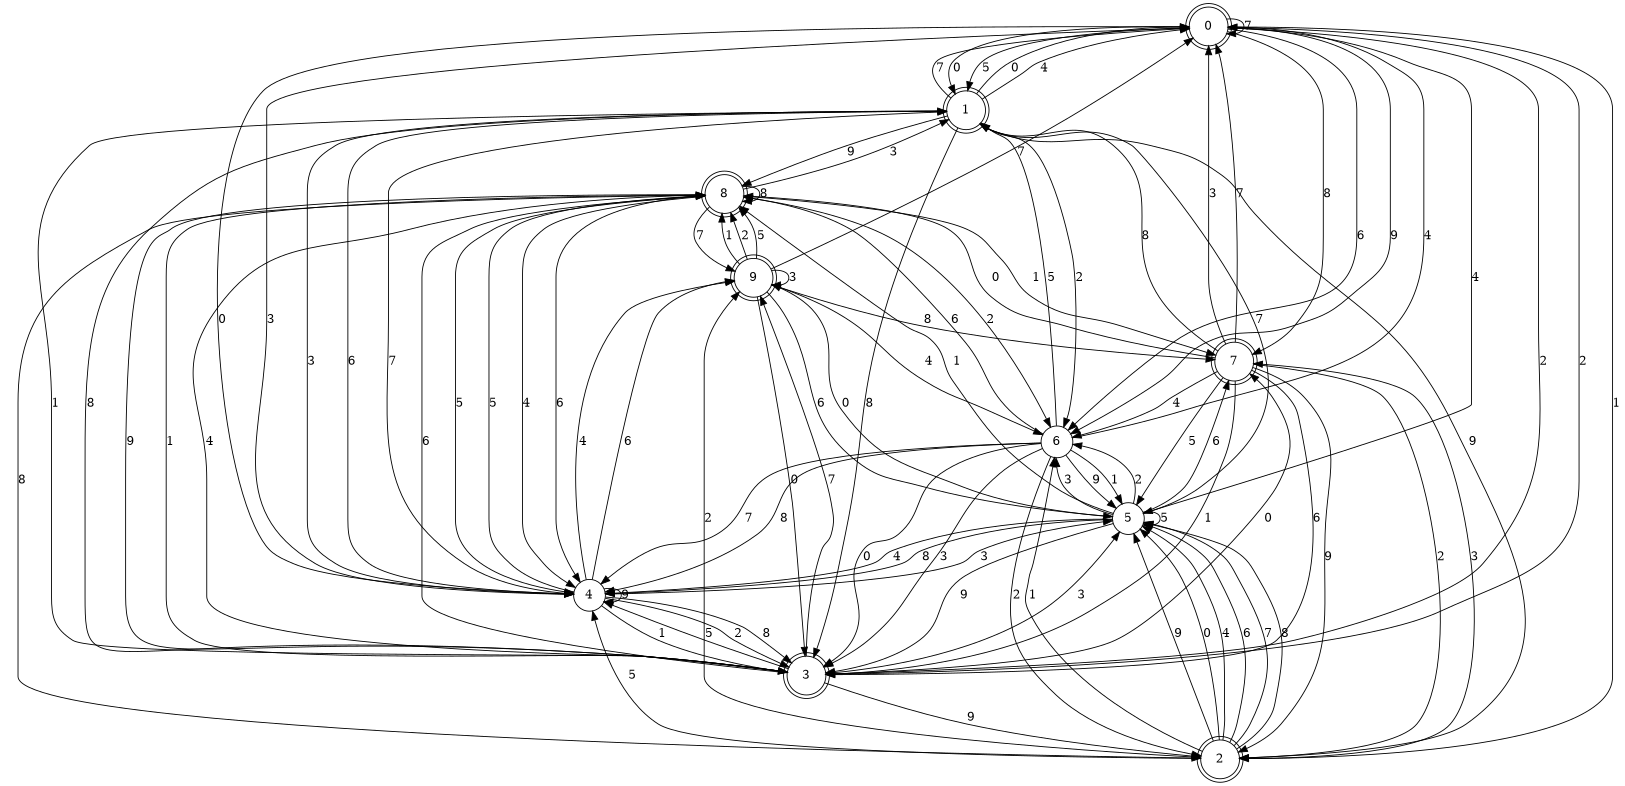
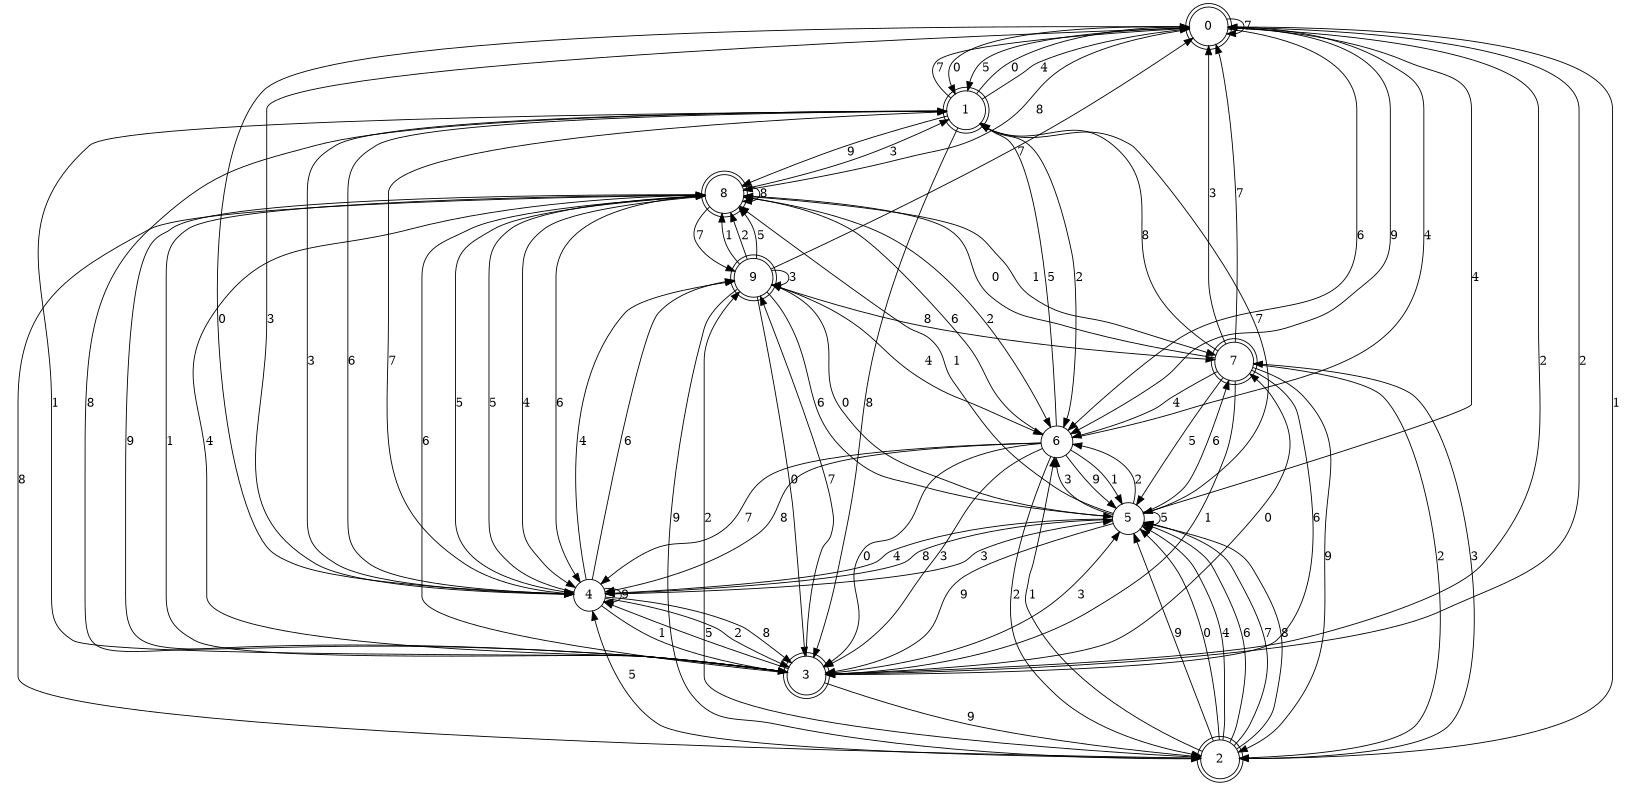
edge "0" -> "7": now "0" -> "8"
edge "1" -> "2": now "9" -> "2"
